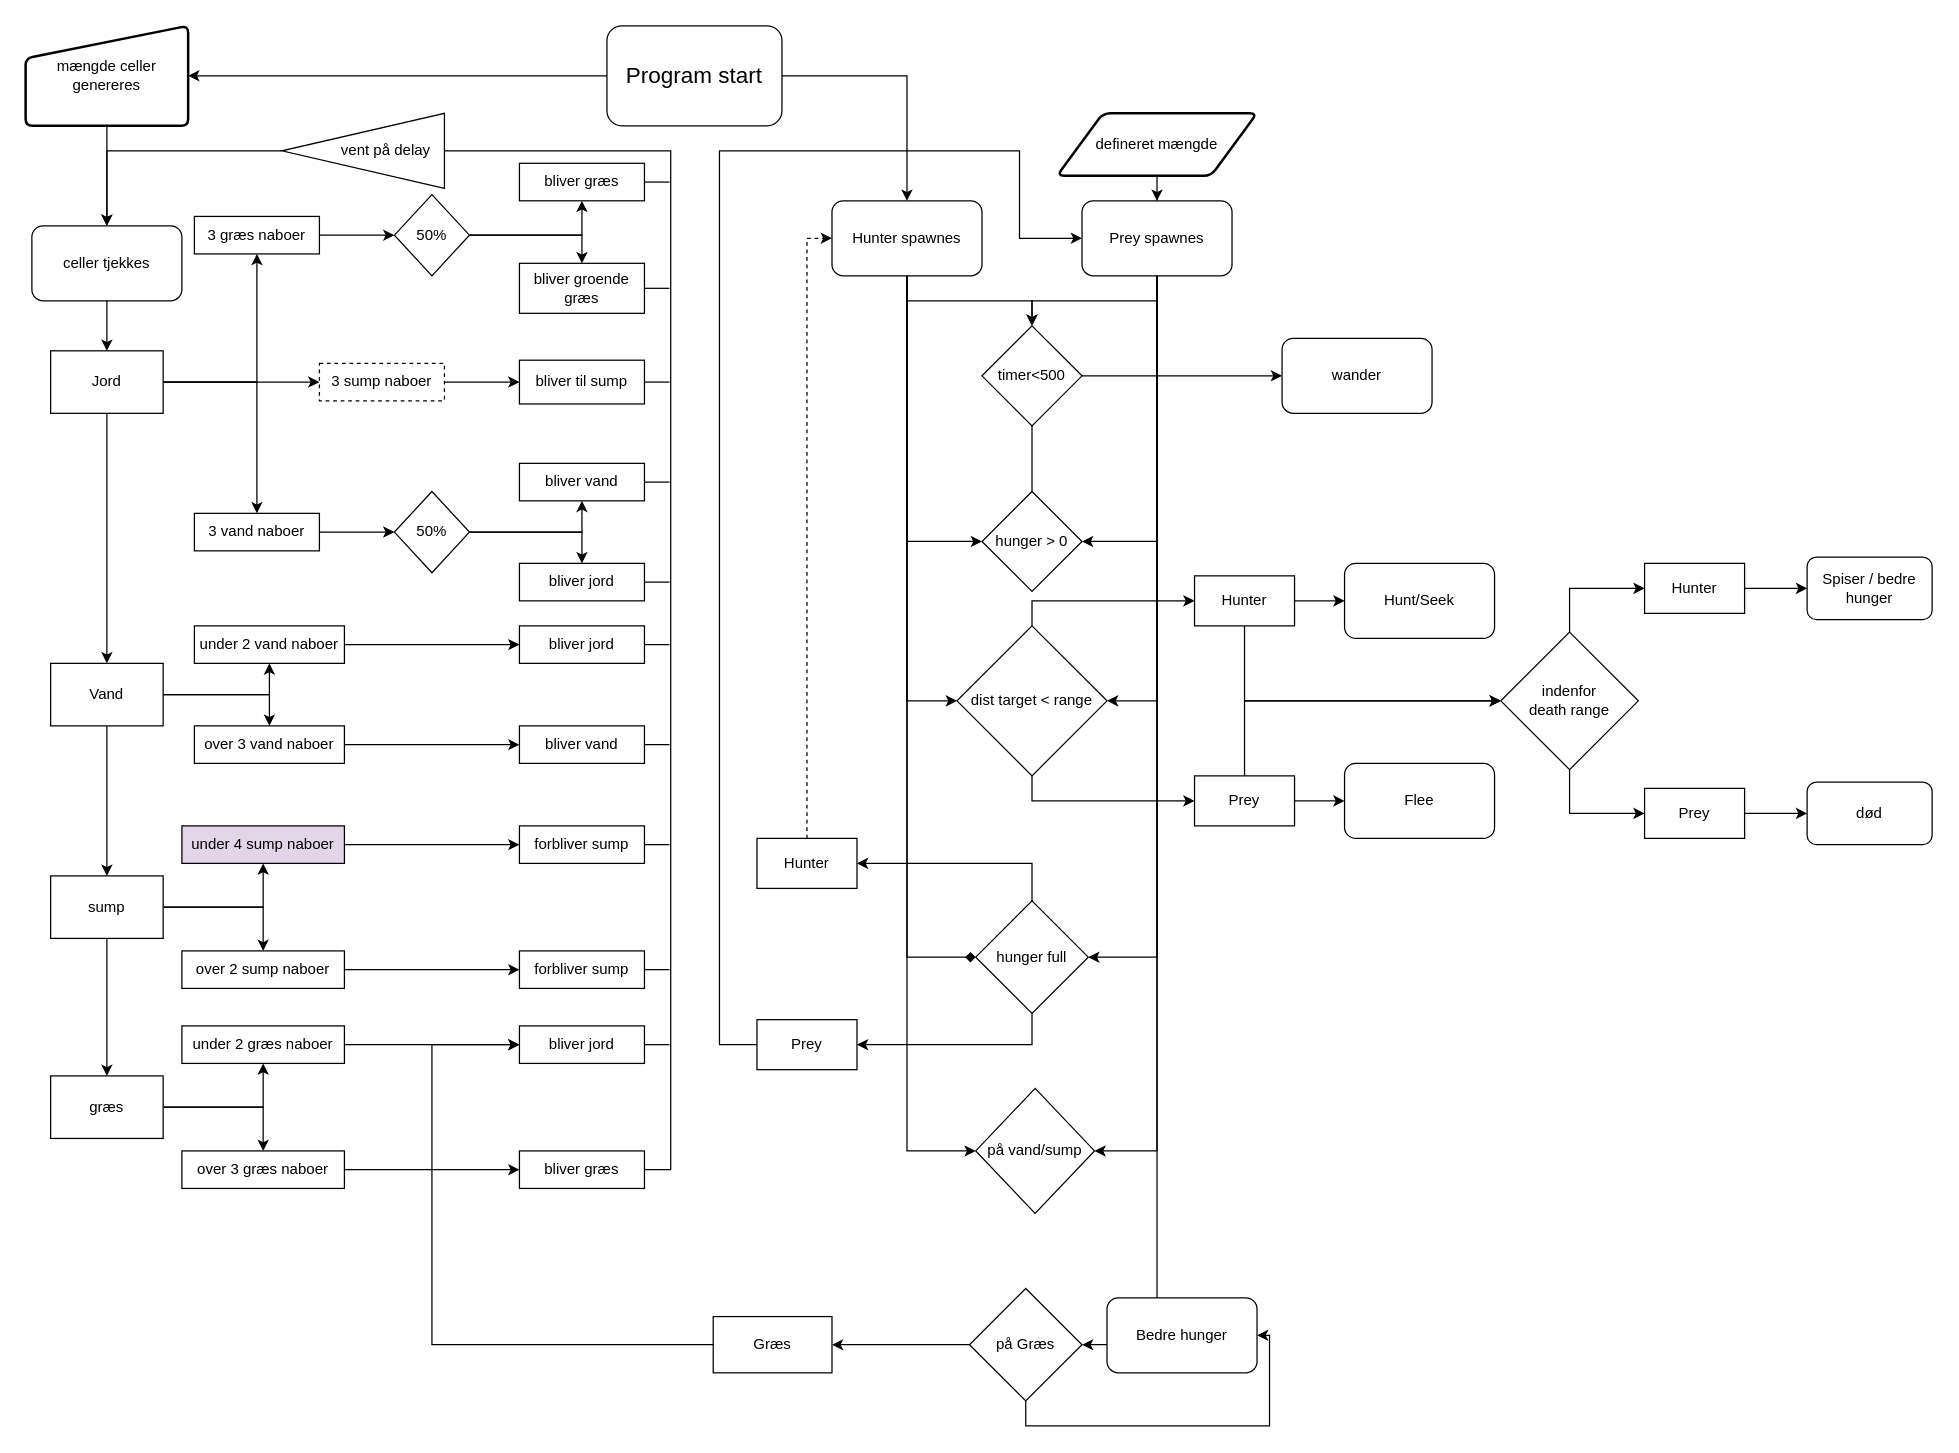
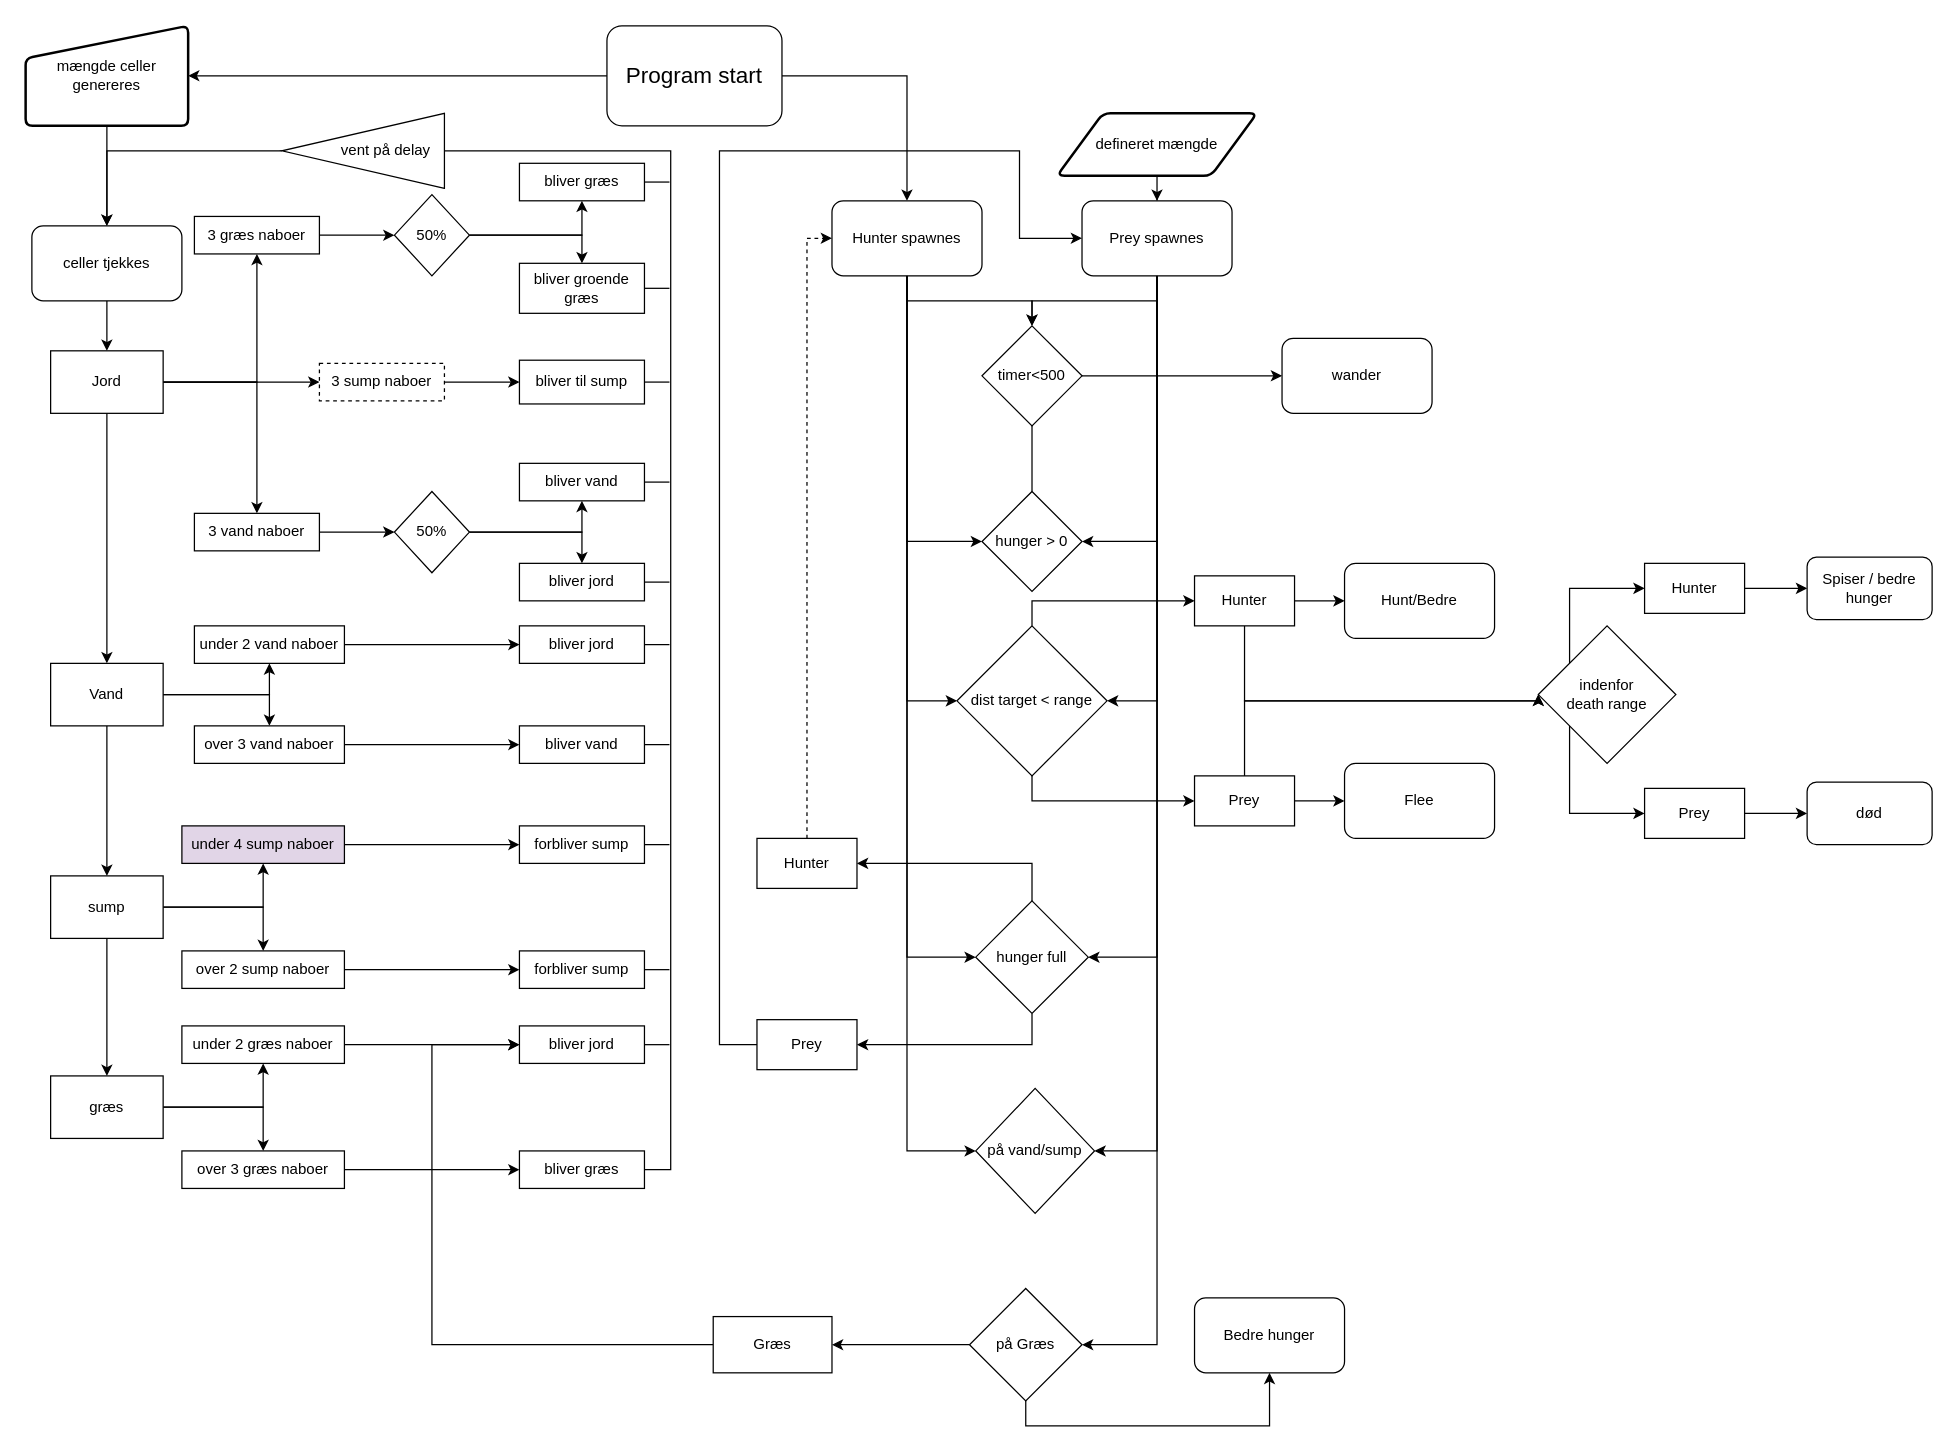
node "Hunt/Seek": label "Hunt/Seek" -> "Hunt/Bedre"
node "indenfor death range": moved (1569, 701) -> (1607, 694)
edge "Hunter spawnes" -> "hunger full": arrowhead diamond -> classic
node "Bedre hunger": moved (1182, 1335) -> (1269, 1335)
